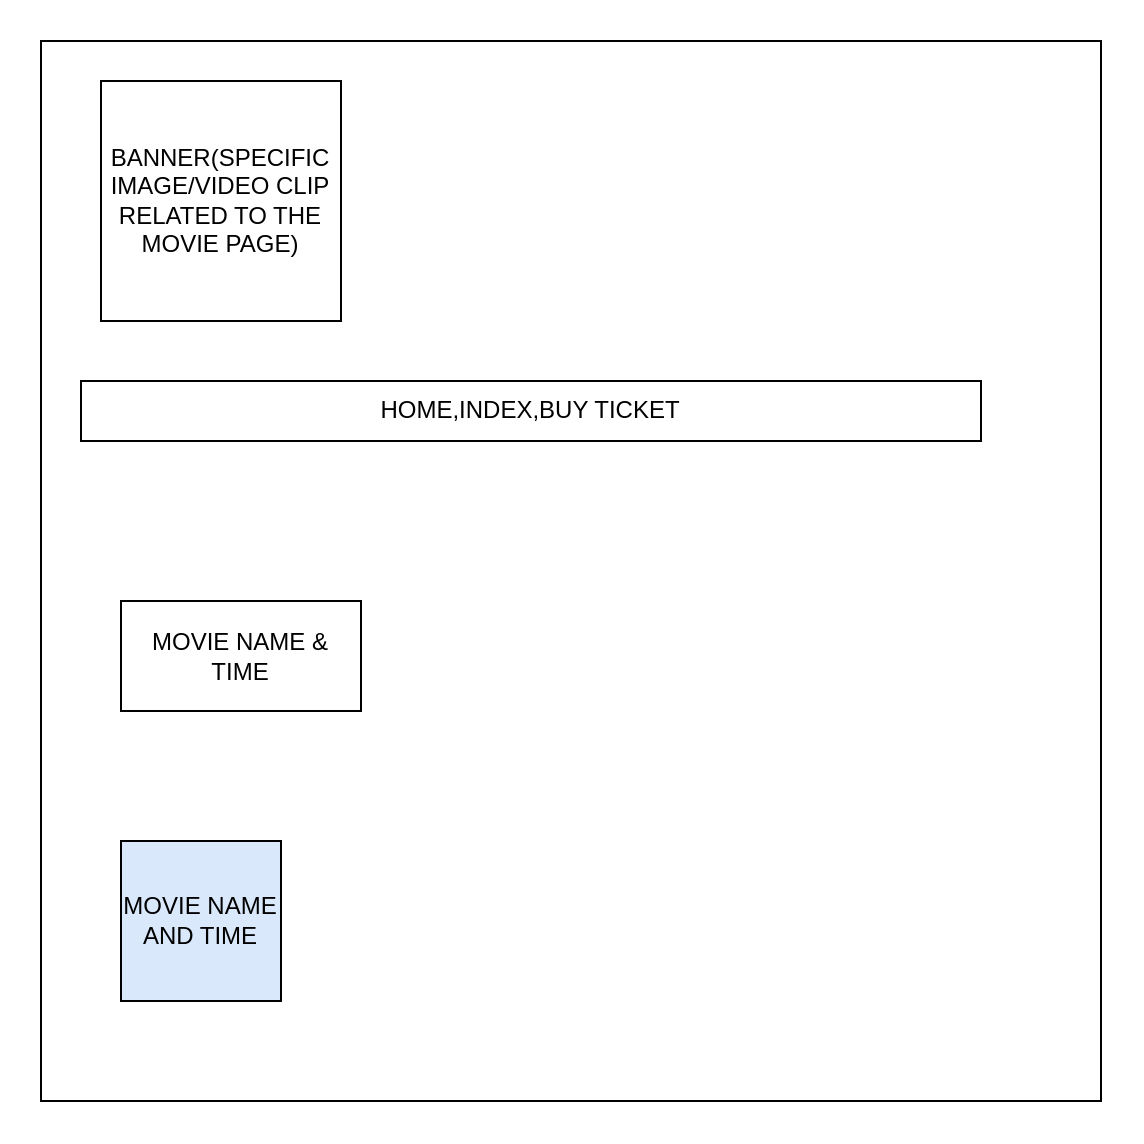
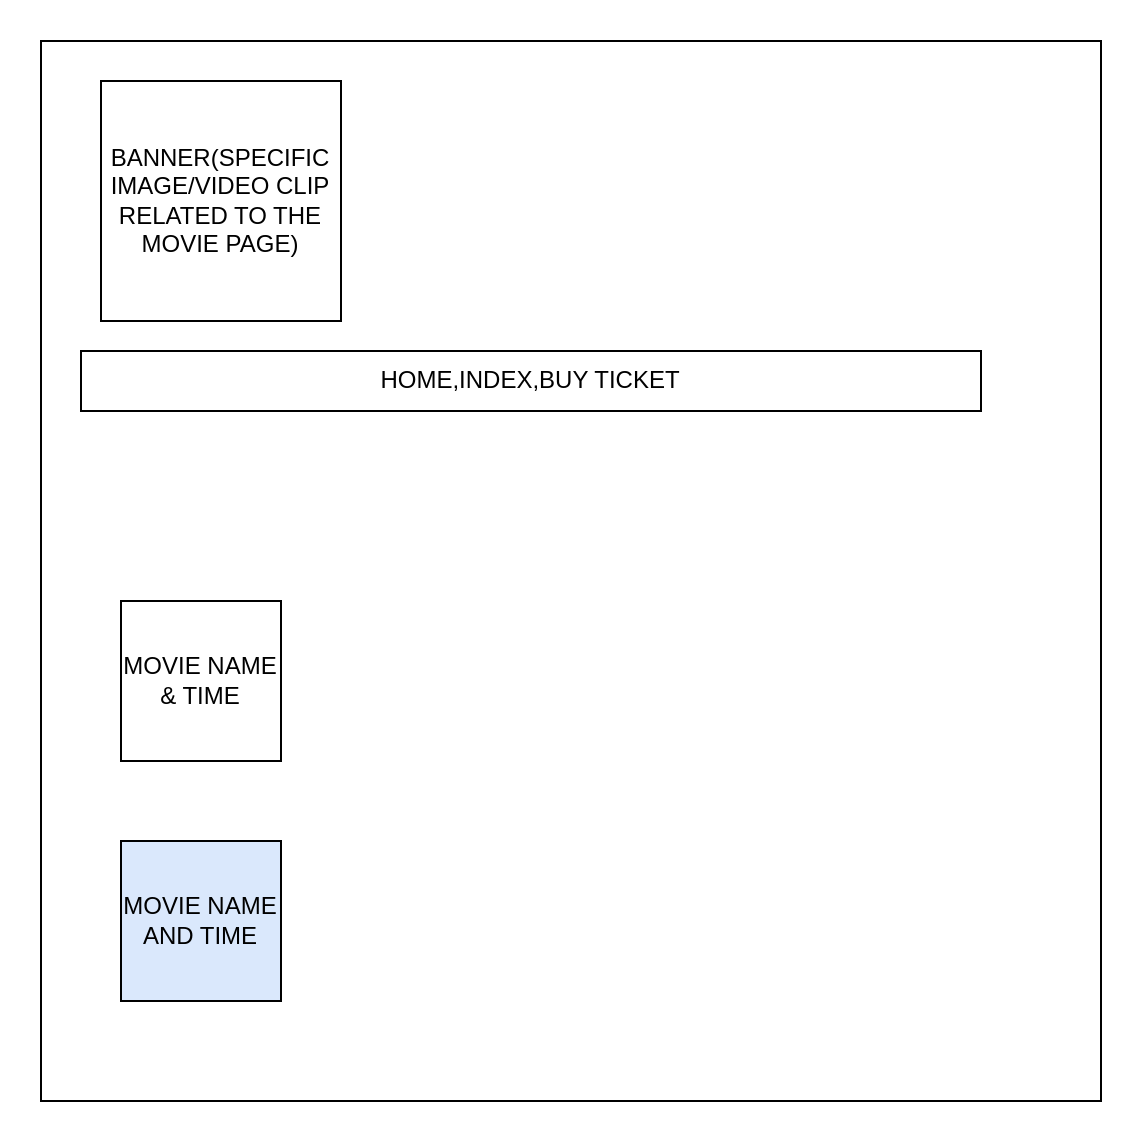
node "HOME,INDEX,BUY TICKET": moved (531, 411) -> (531, 381)
node "MOVIE NAME & TIME": size 240x110 -> 160x160
